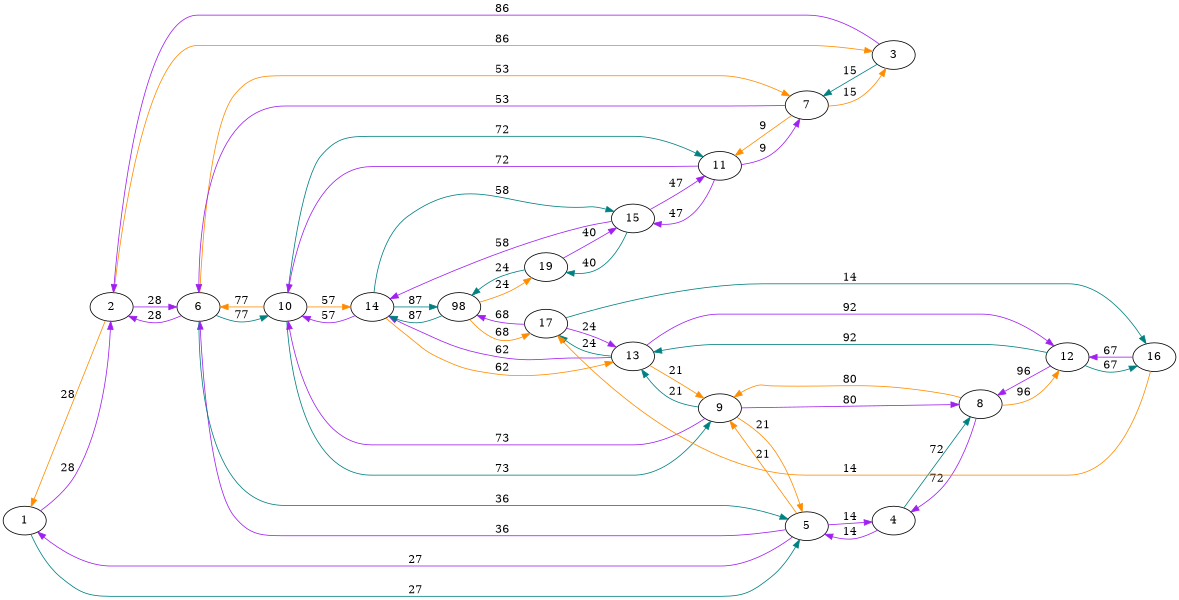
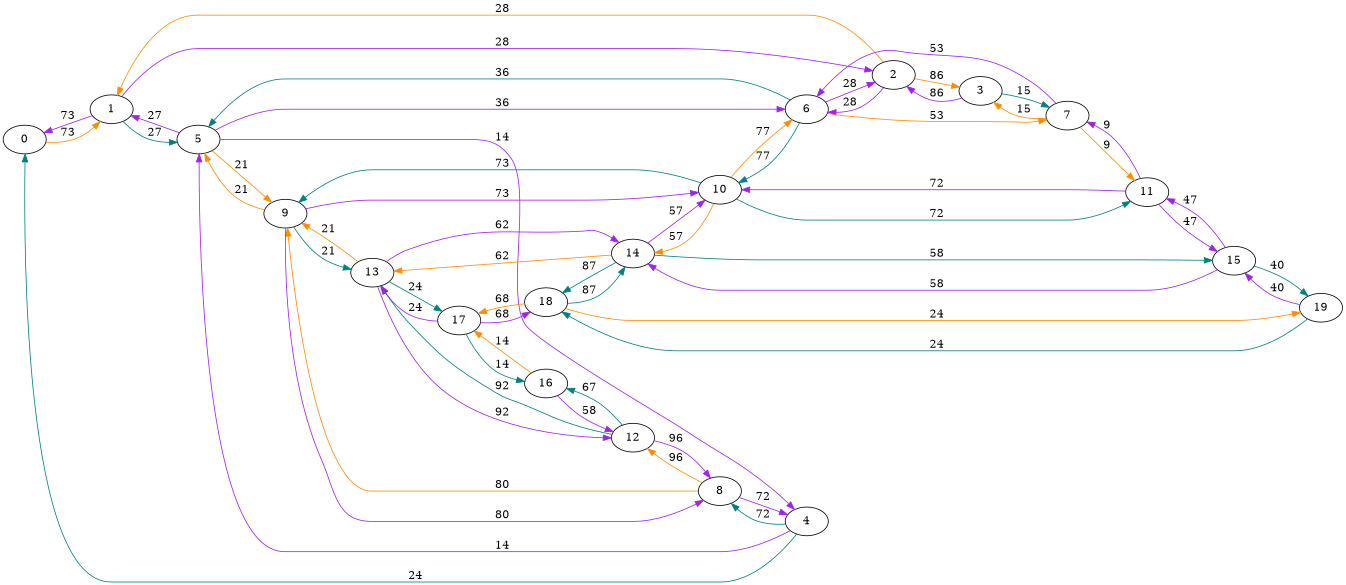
node "0": added
node "98": label "98" -> "18"
edge "16" -> "12": label "67" -> "58"
